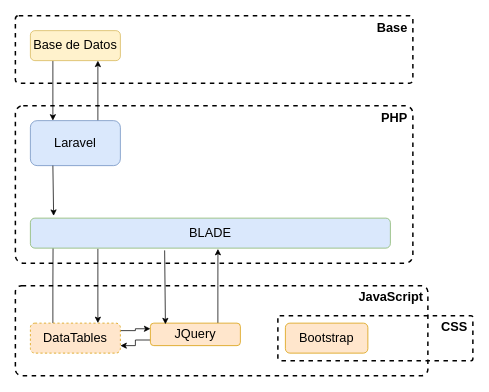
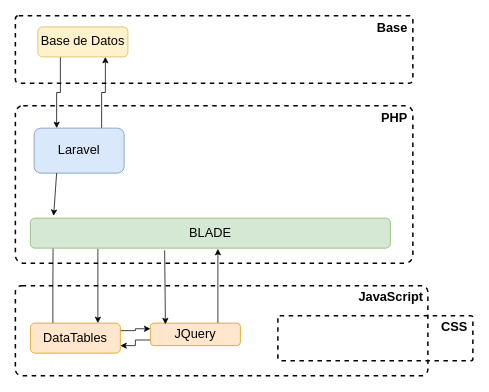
node "Base de Datos": moved (75, 45) -> (83, 42)
node "Laravel": moved (75, 143) -> (79, 150)
node "BLADE": fillcolor #dae8fc -> #d5e8d4
node "DataTables": style dashed -> solid
node "Bootstrap": removed
